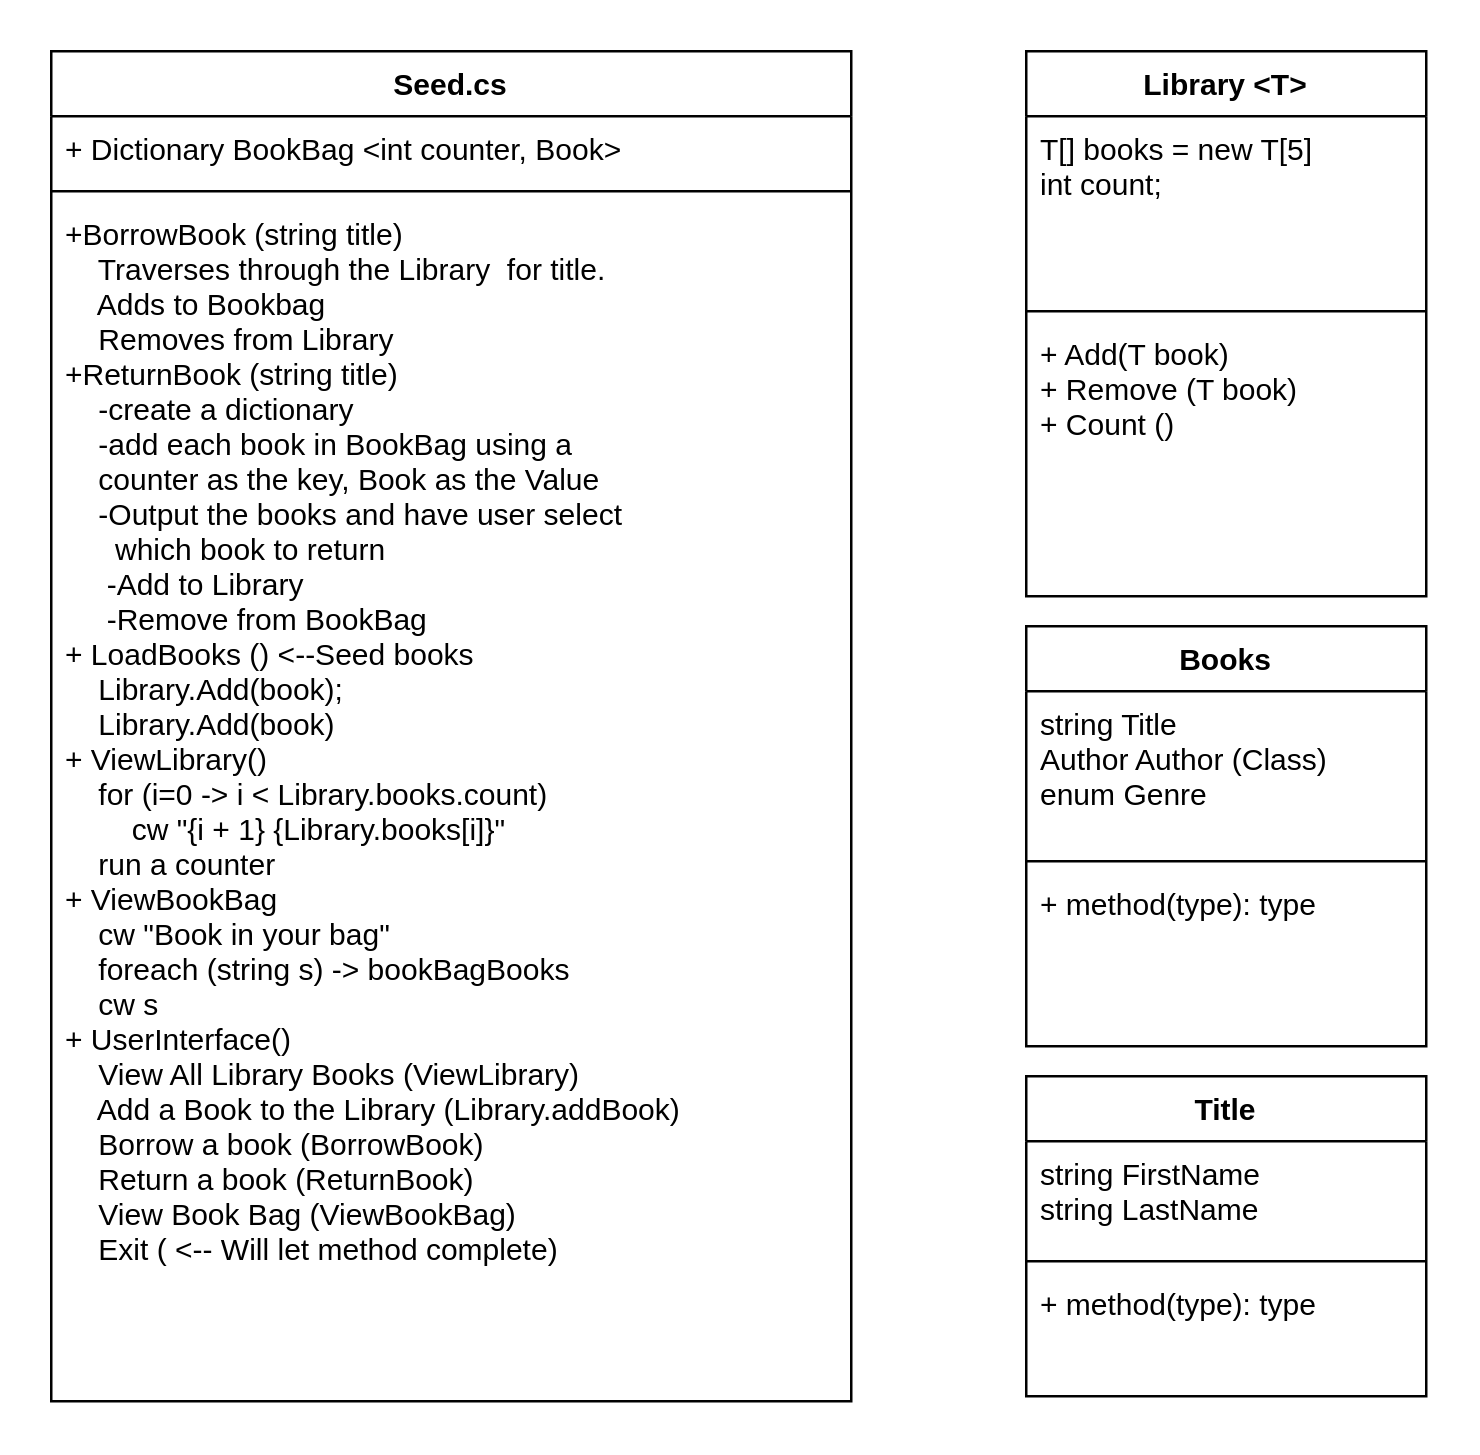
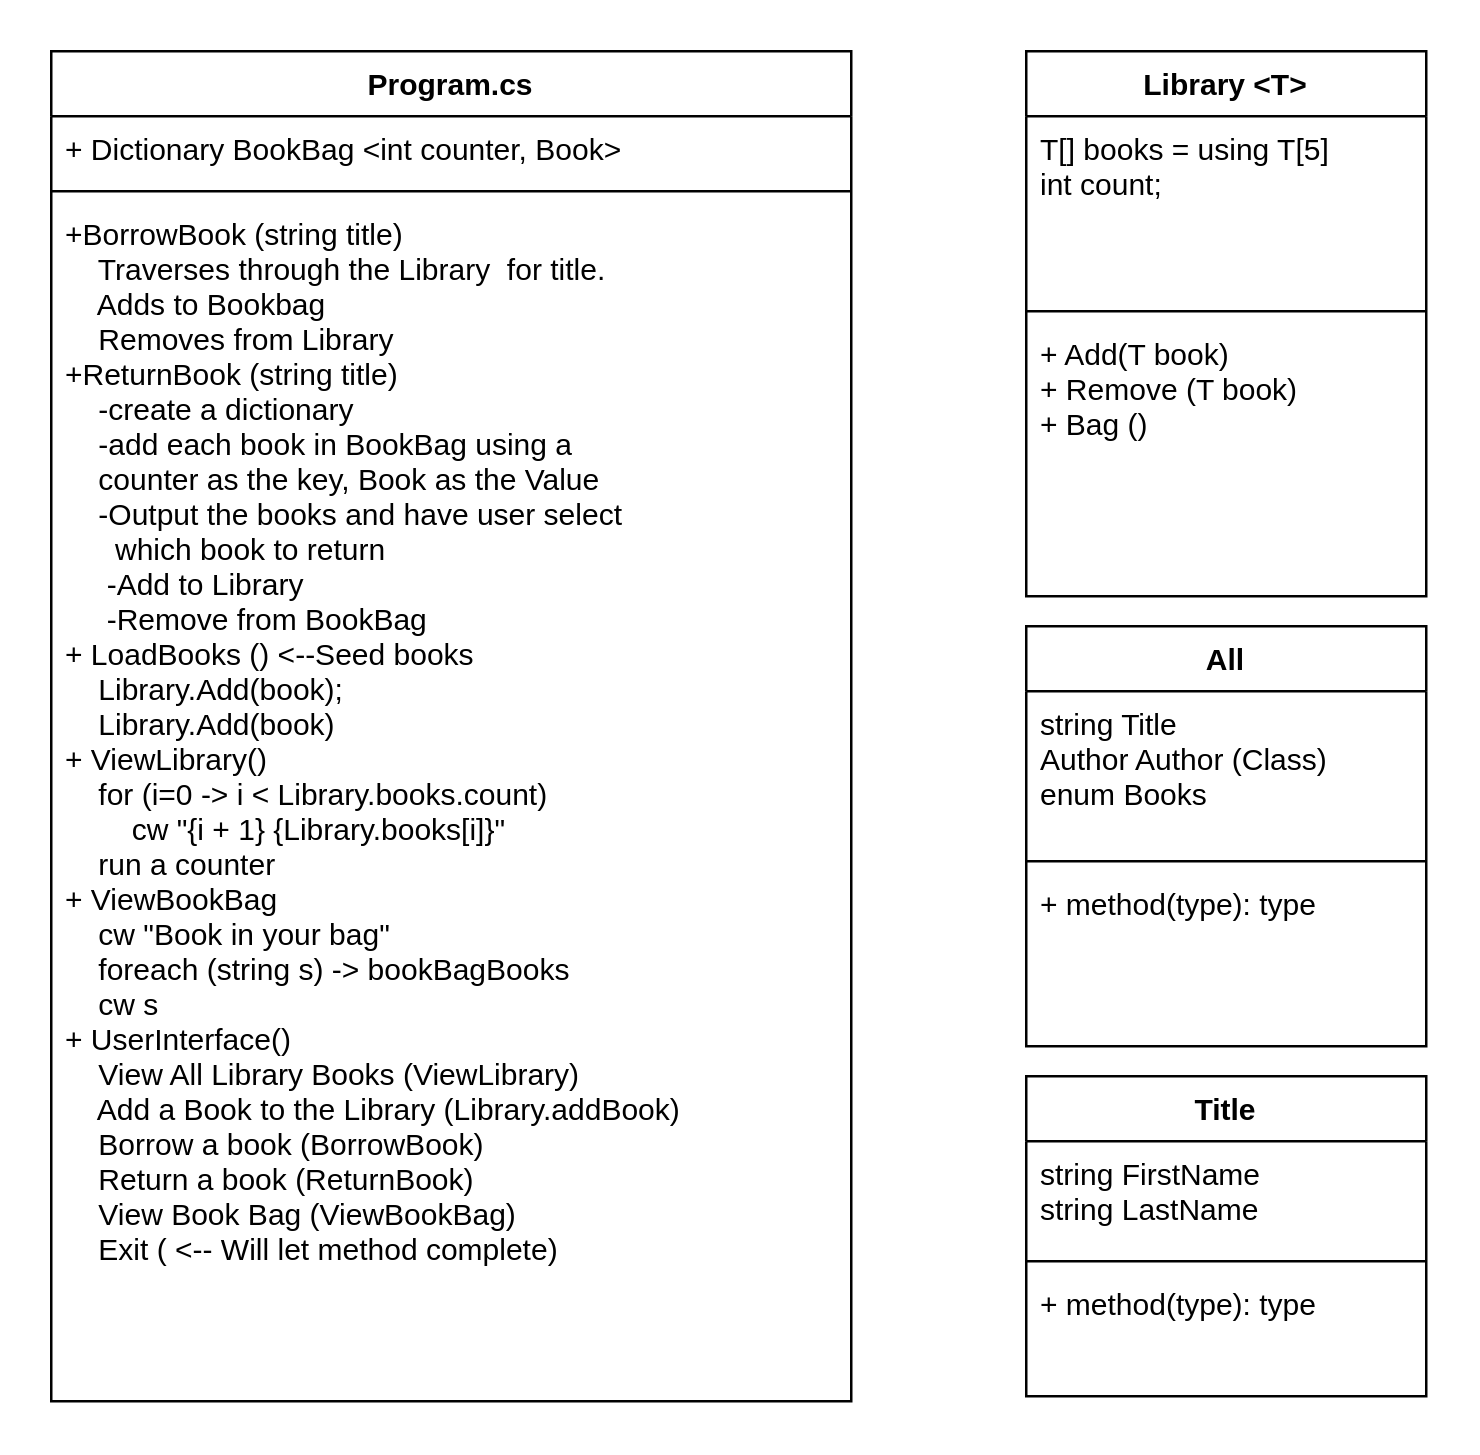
node "Seed.cs": label "Seed.cs" -> "Program.cs"
node "T[] books = new T[5] int count;": label "T[] books = new T[5] int count;" -> "T[] books = using T[5] int count;"
node "+ Add(T book) + Remove (T book) + Count ()": label "+ Add(T book) + Remove (T book) + Count ()" -> "+ Add(T book) + Remove (T book) + Bag ()"
node "Books": label "Books" -> "All"
node "string Title Author Author (Class) enum Genre": label "string Title Author Author (Class) enum Genre" -> "string Title Author Author (Class) enum Books"
